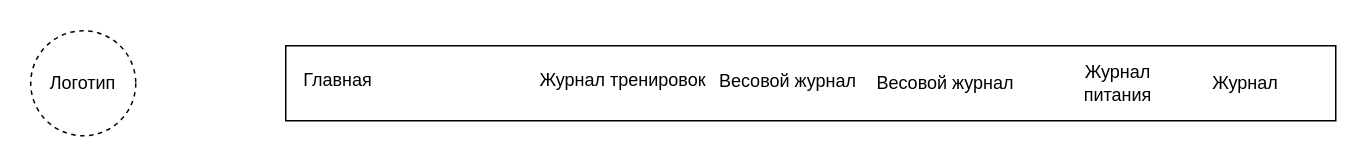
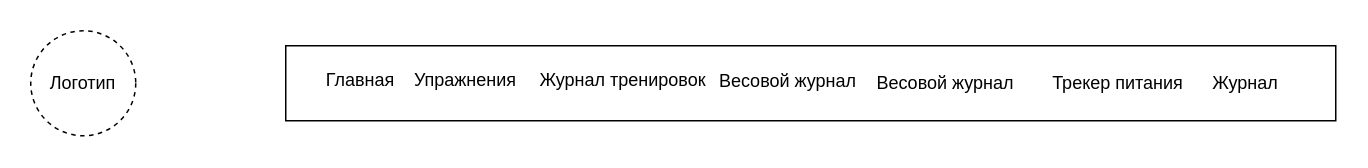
node "Главная": moved (338, 80) -> (361, 80)
node "Упражнения": added
node "Журнал питания": label "Журнал питания" -> "Трекер питания"
